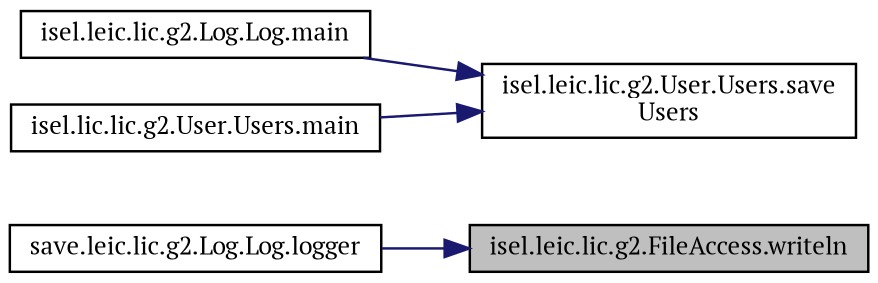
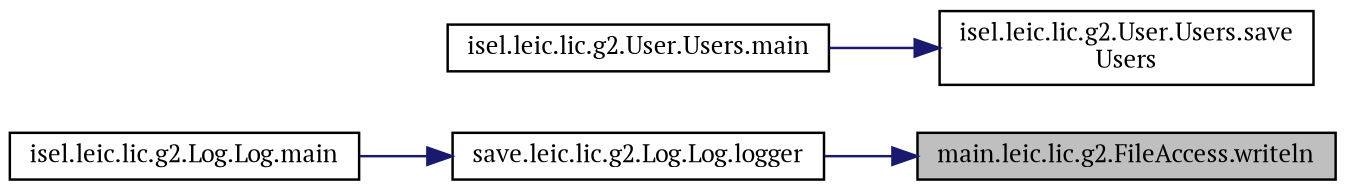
edge "isel.leic.lic.g2.Log.Log.main" -> "isel.leic.lic.g2.User.Users.save Users": now "isel.leic.lic.g2.Log.Log.main" -> "save.leic.lic.g2.Log.Log.logger"
node "isel.lic.lic.g2.User.Users.main": label "isel.lic.lic.g2.User.Users.main" -> "isel.leic.lic.g2.User.Users.main"
node "isel.leic.lic.g2.FileAccess.writeln": label "isel.leic.lic.g2.FileAccess.writeln" -> "main.leic.lic.g2.FileAccess.writeln"
